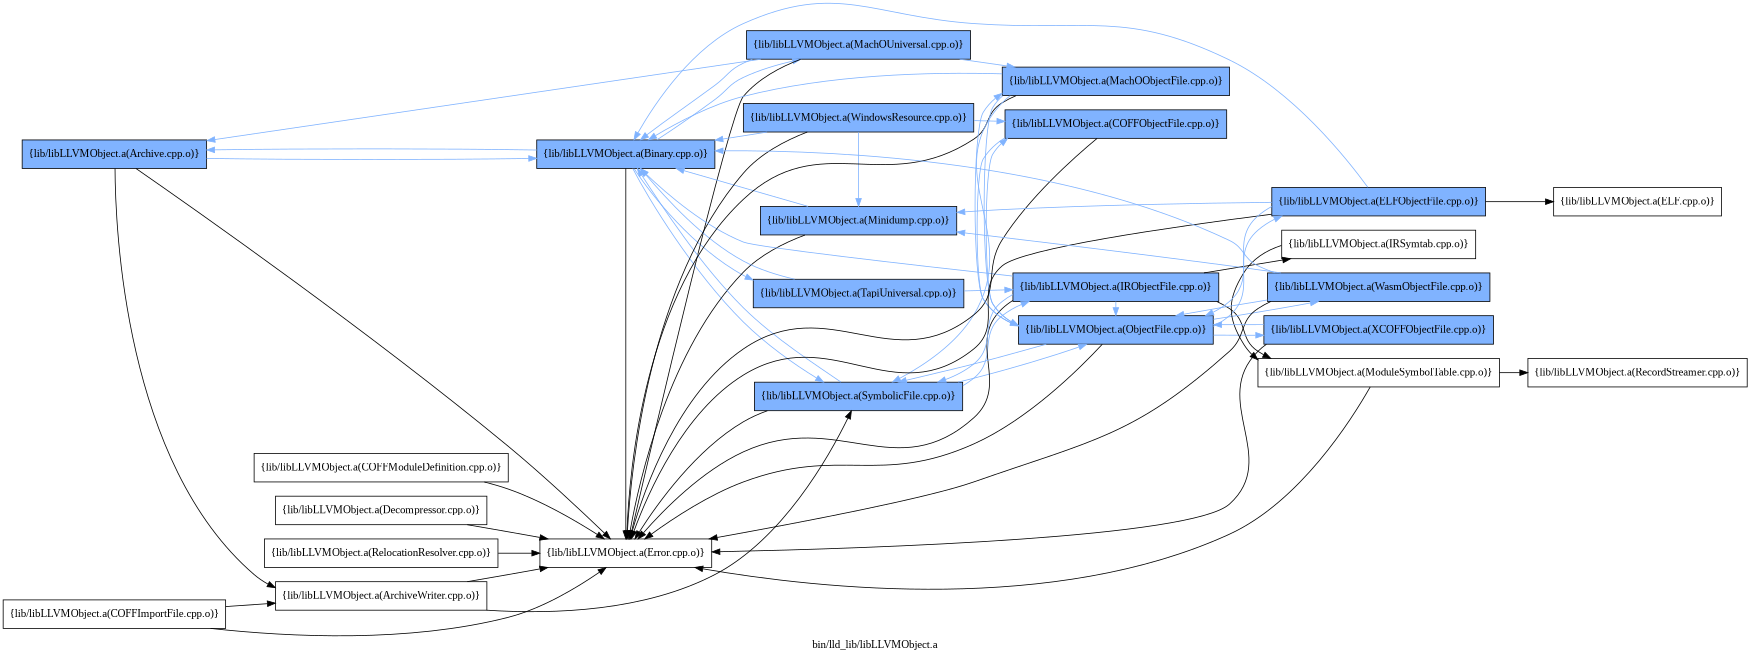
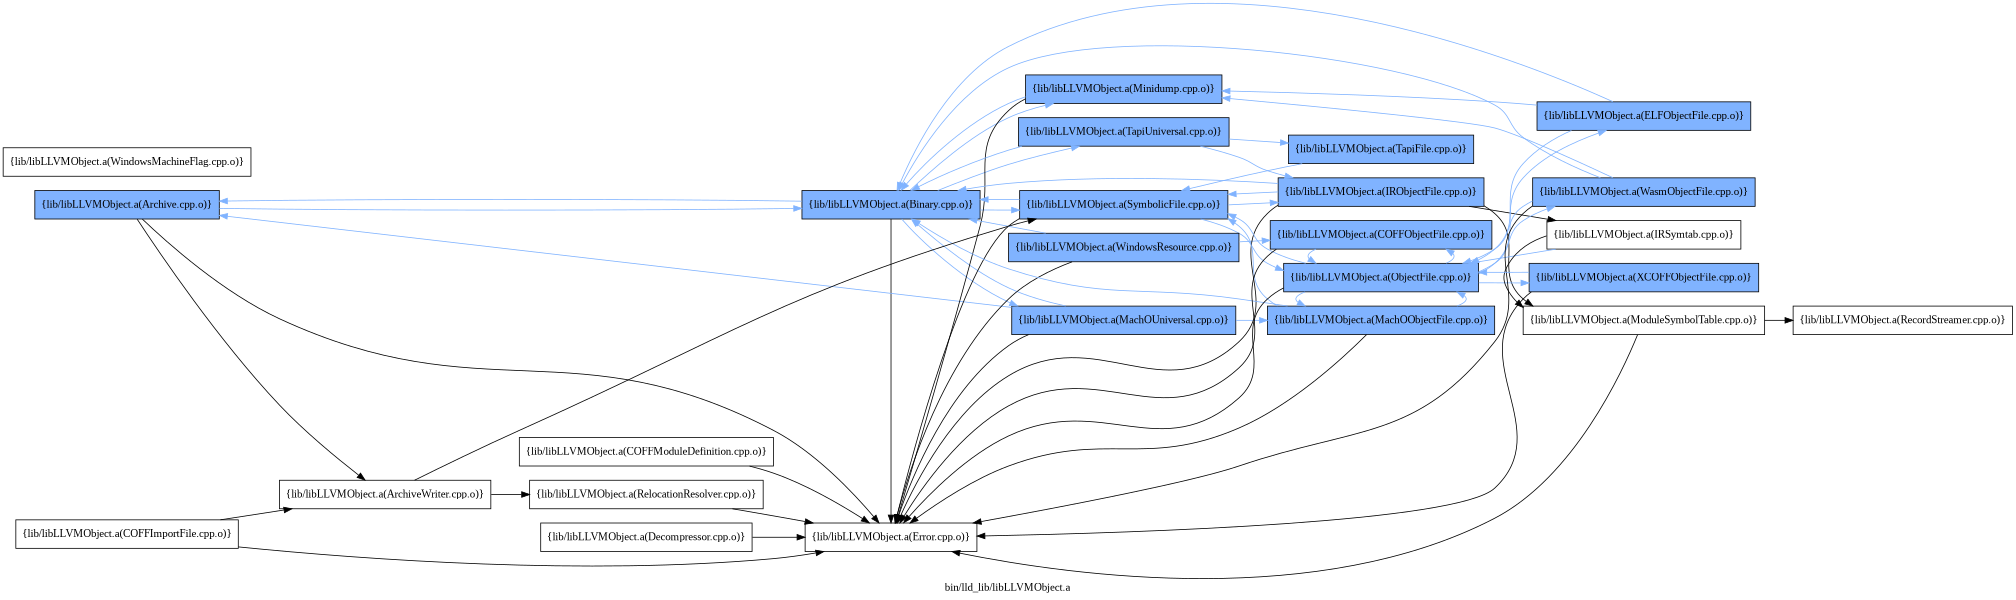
node "{lib/libLLVMObject.a(TapiFile.cpp.o)}": added
node "{lib/libLLVMObject.a(WindowsMachineFlag.cpp.o)}": added
edge "{lib/libLLVMObject.a(WindowsResource.cpp.o)}" -> "{lib/libLLVMObject.a(Minidump.cpp.o)}": now "{lib/libLLVMObject.a(Binary.cpp.o)}" -> "{lib/libLLVMObject.a(Minidump.cpp.o)}"
node "{lib/libLLVMObject.a(ELF.cpp.o)}": removed
edge "{lib/libLLVMObject.a(IRObjectFile.cpp.o)}" -> "{lib/libLLVMObject.a(ObjectFile.cpp.o)}": now "{lib/libLLVMObject.a(IRSymtab.cpp.o)}" -> "{lib/libLLVMObject.a(ObjectFile.cpp.o)}"
edge "{lib/libLLVMObject.a(ELFObjectFile.cpp.o)}" -> "{lib/libLLVMObject.a(Error.cpp.o)}": removed
edge "{lib/libLLVMObject.a(ArchiveWriter.cpp.o)}" -> "{lib/libLLVMObject.a(Error.cpp.o)}": now "{lib/libLLVMObject.a(ArchiveWriter.cpp.o)}" -> "{lib/libLLVMObject.a(RelocationResolver.cpp.o)}"
